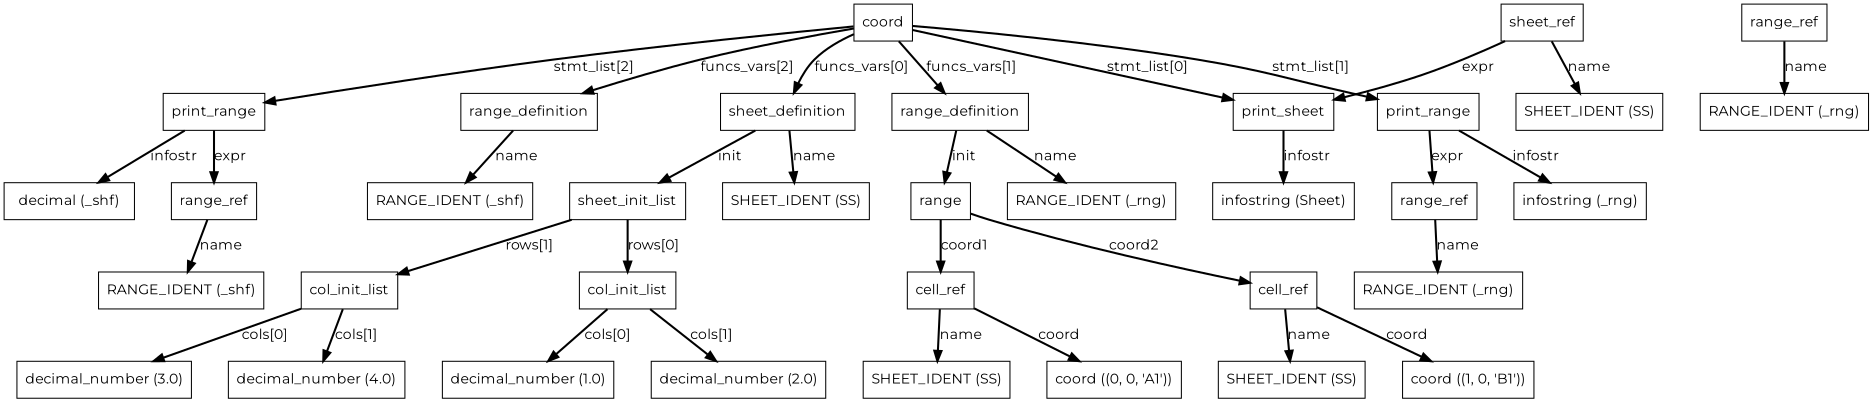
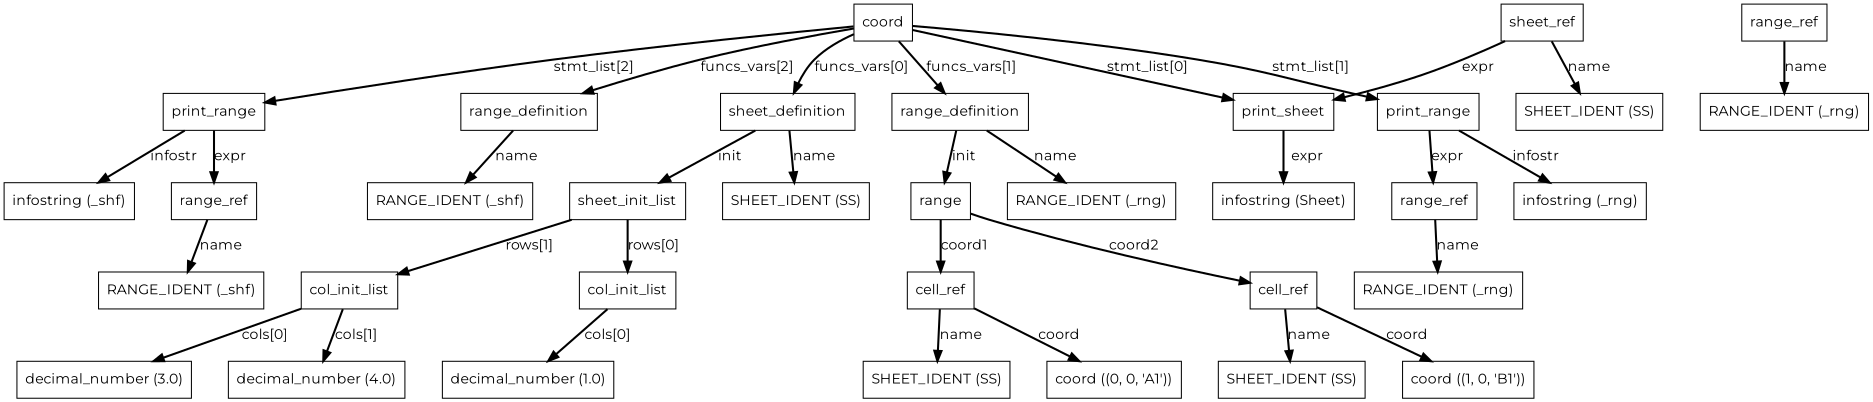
edge "print_sheet" -> "infostring (Sheet)": label "infostr" -> "expr"
node "decimal (_shf)": label "decimal (_shf)" -> "infostring (_shf)"
node "decimal_number (2.0)": removed
